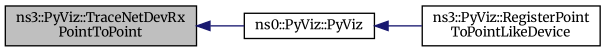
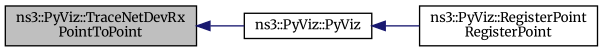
node "ns0::PyViz::PyViz": label "ns0::PyViz::PyViz" -> "ns3::PyViz::PyViz"
node "ns3::PyViz::RegisterPoint ToPointLikeDevice": label "ns3::PyViz::RegisterPoint ToPointLikeDevice" -> "ns3::PyViz::RegisterPoint RegisterPoint"
